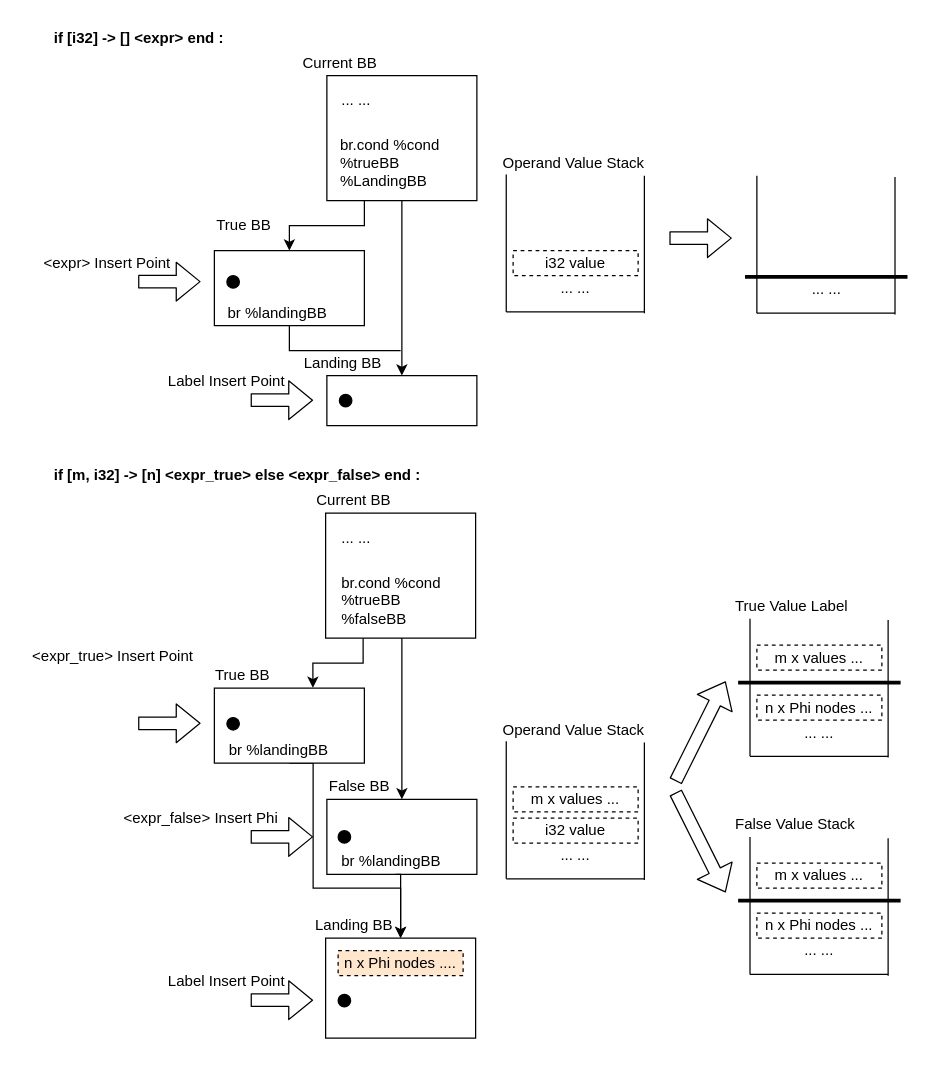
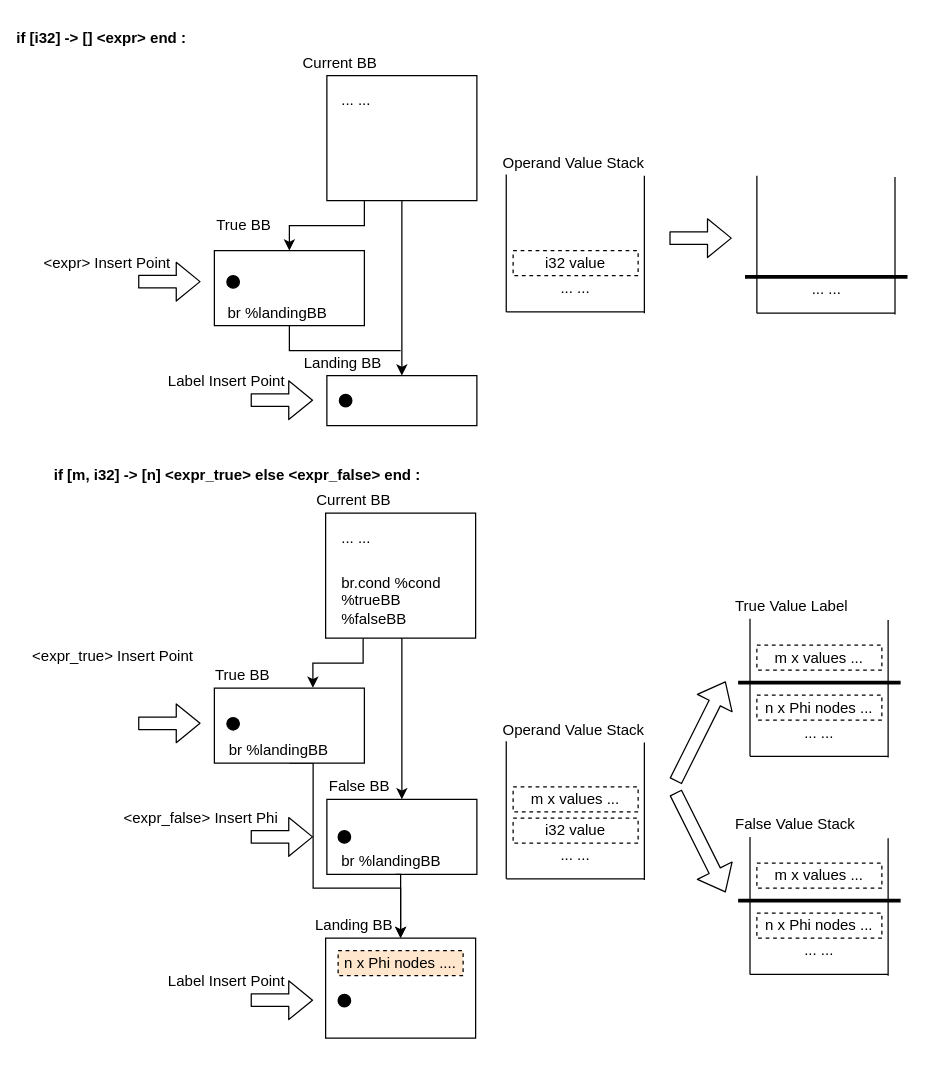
node "if [i32] -> [] <expr> end :": moved (189, 38) -> (151, 38)
node "br.cond %cond %trueBB %LandingBB": removed
